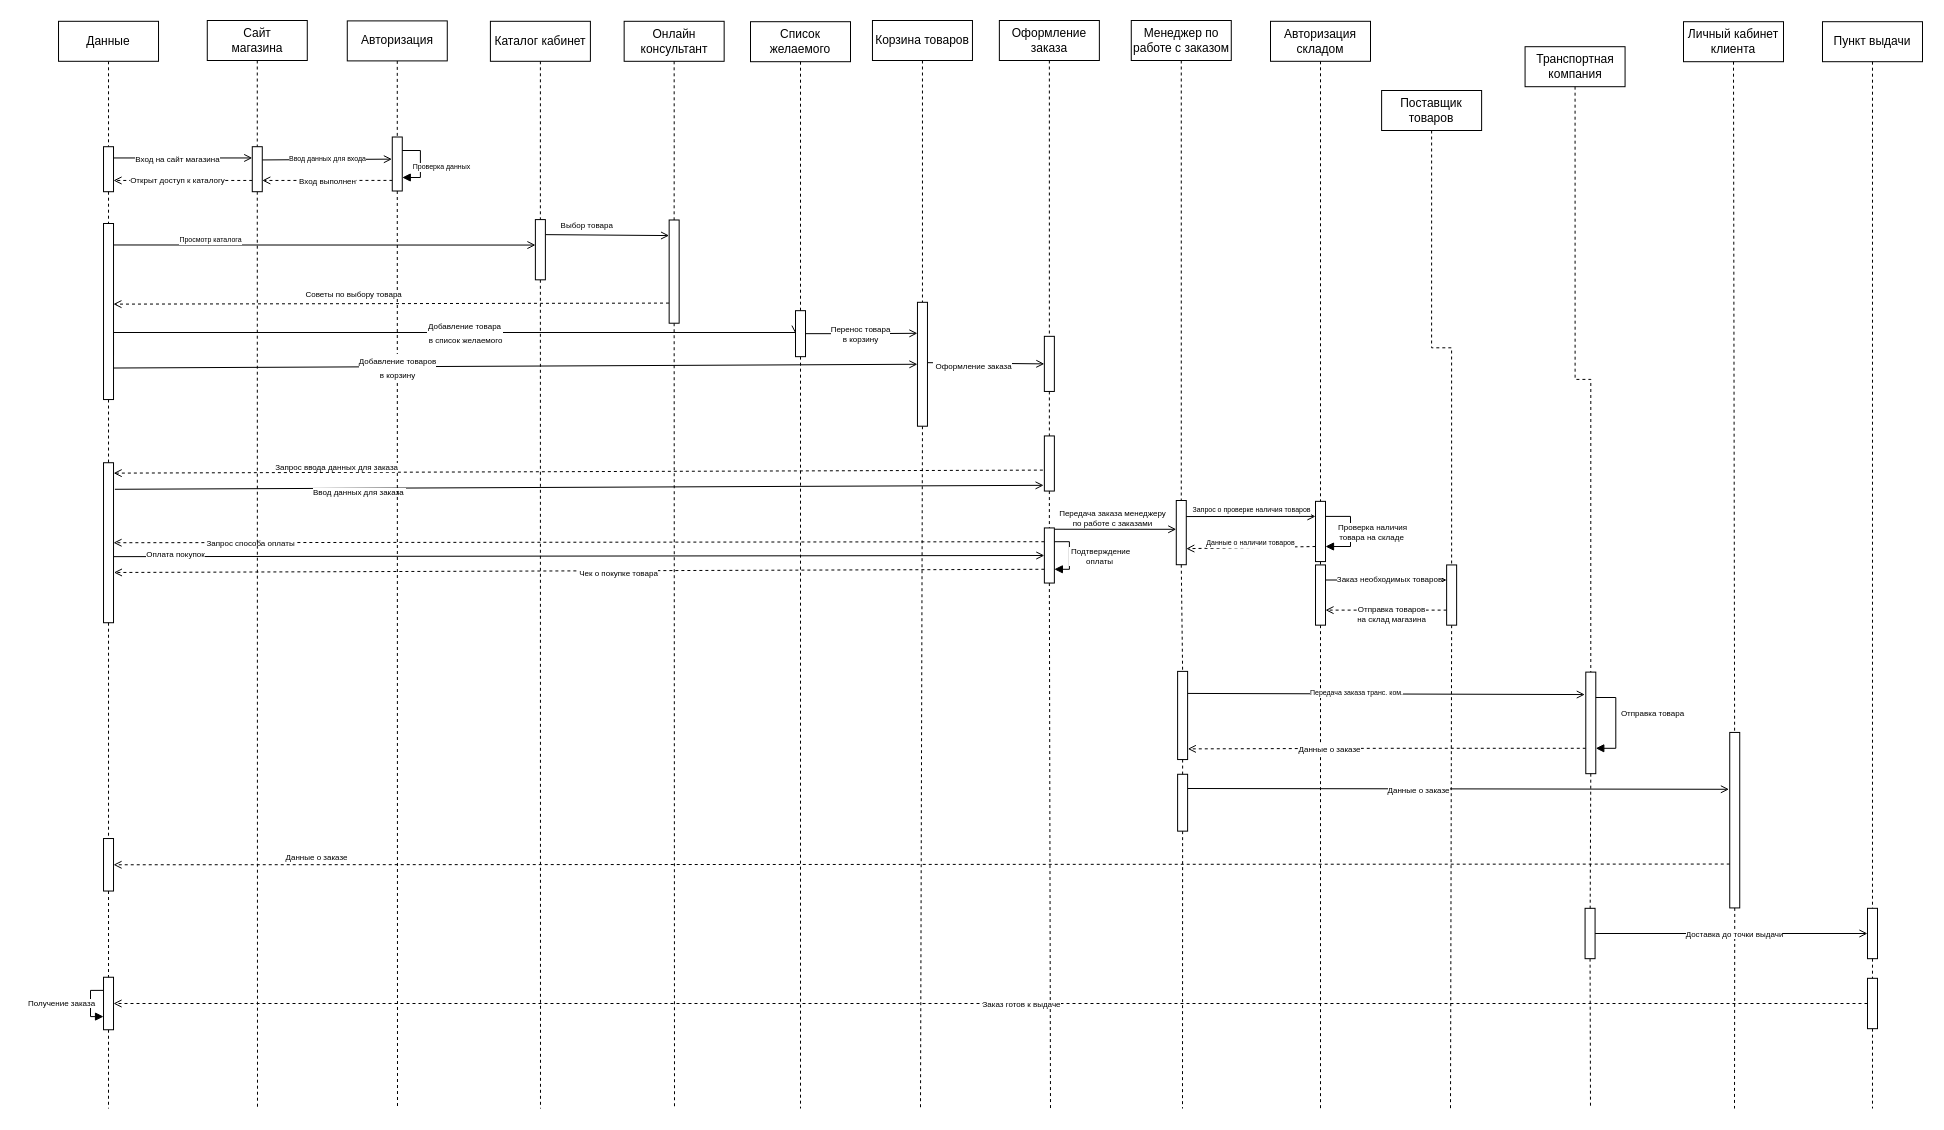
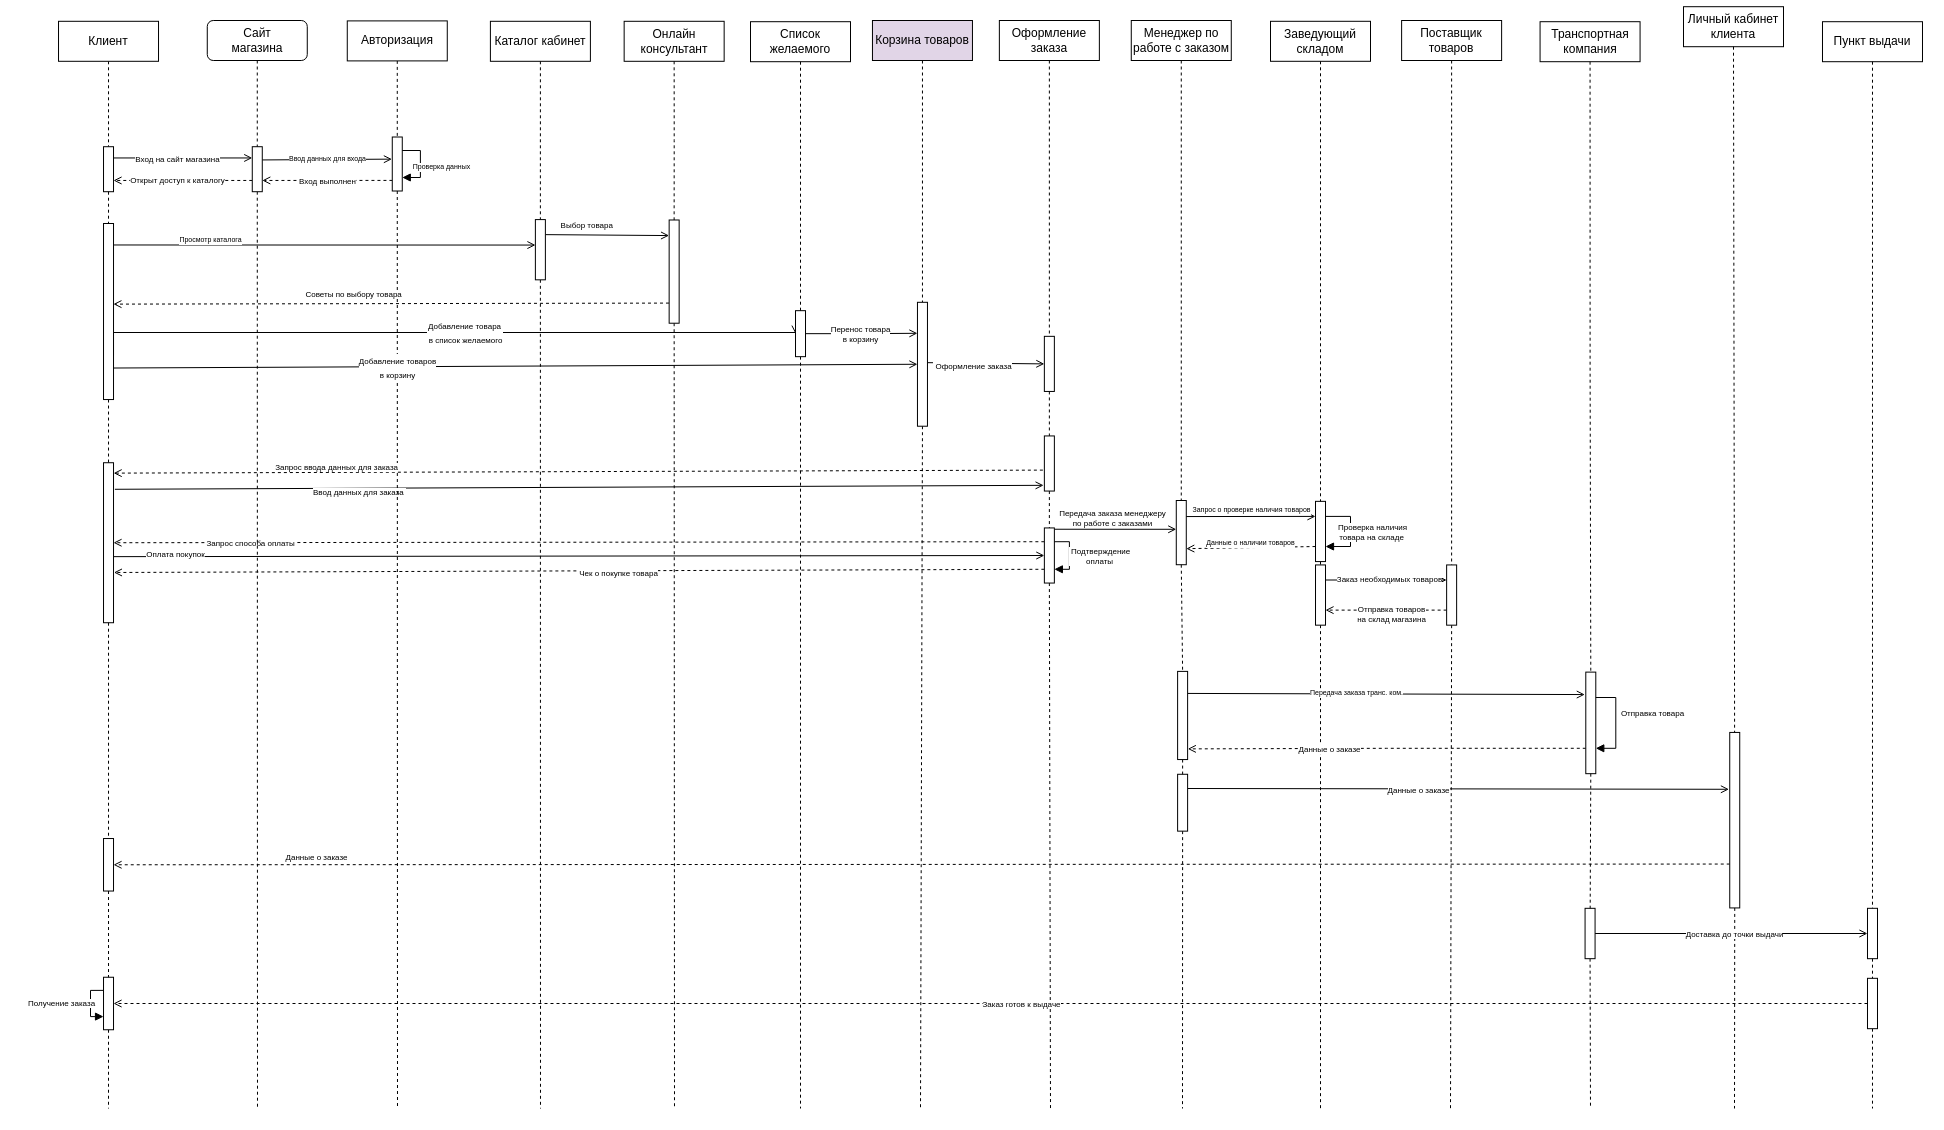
node "Сайт магазина": shape rectangle -> rounded rectangle
node "Корзина товаров": fillcolor #ffffff -> #e1d5e7
node "Данные": label "Данные" -> "Клиент"
node "Авторизация складом": label "Авторизация складом" -> "Заведующий складом"
node "Личный кабинет клиента": moved (1734, 42) -> (1734, 27)
node "Транспортная компания": moved (1575, 67) -> (1590, 42)
node "Поставщик товаров": moved (1432, 111) -> (1452, 41)
